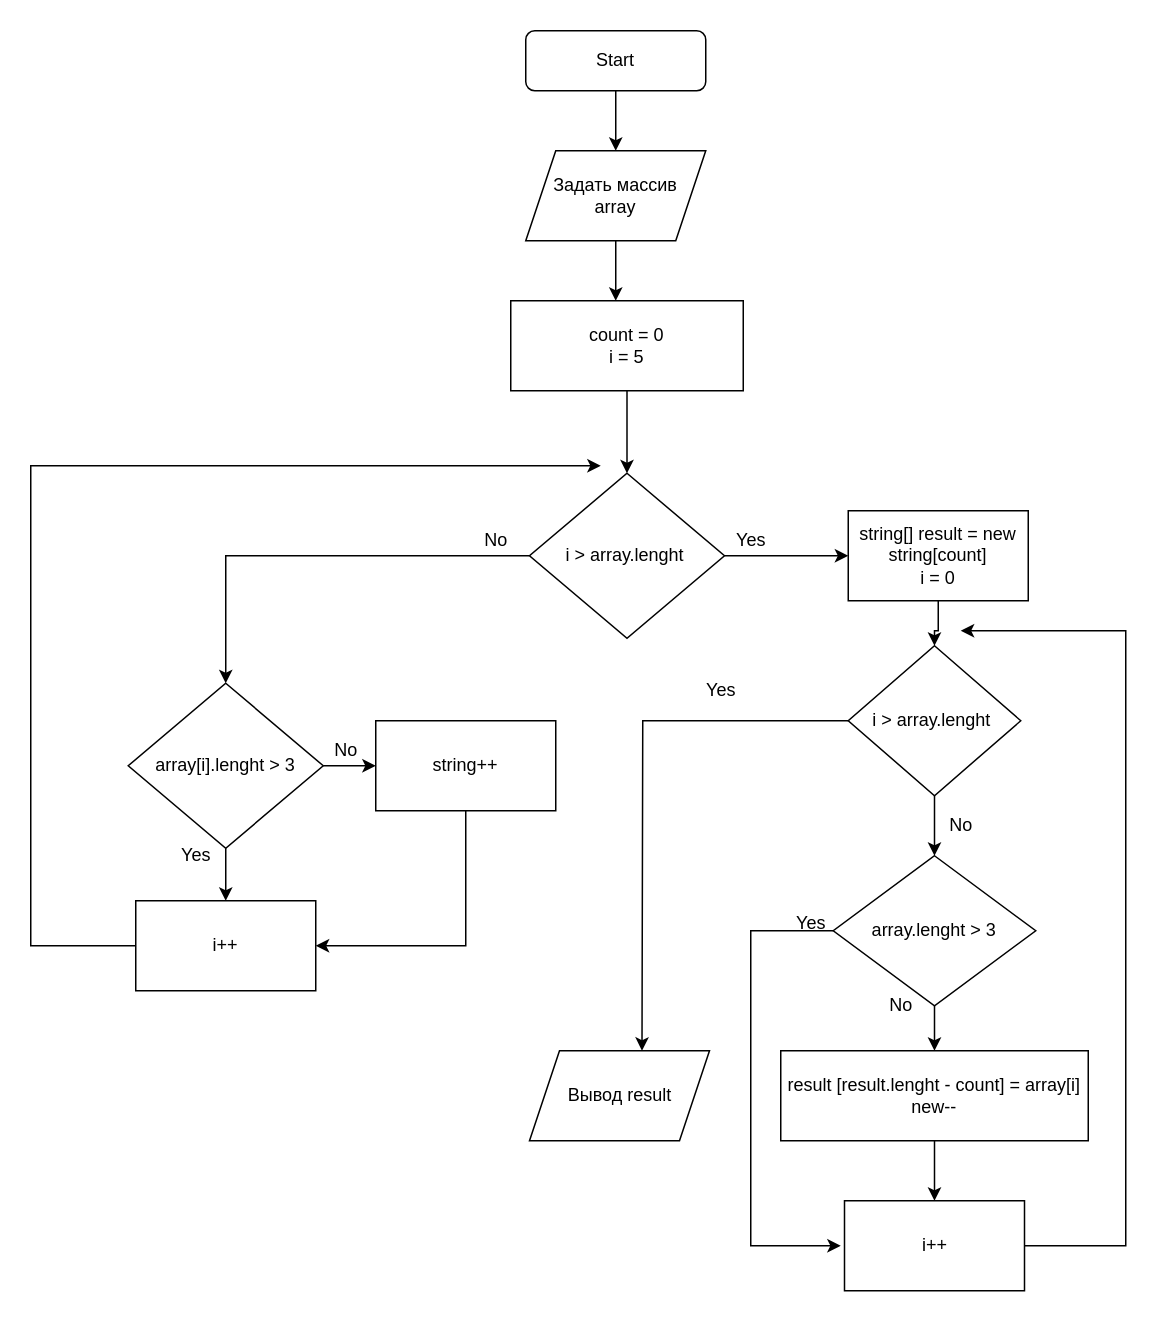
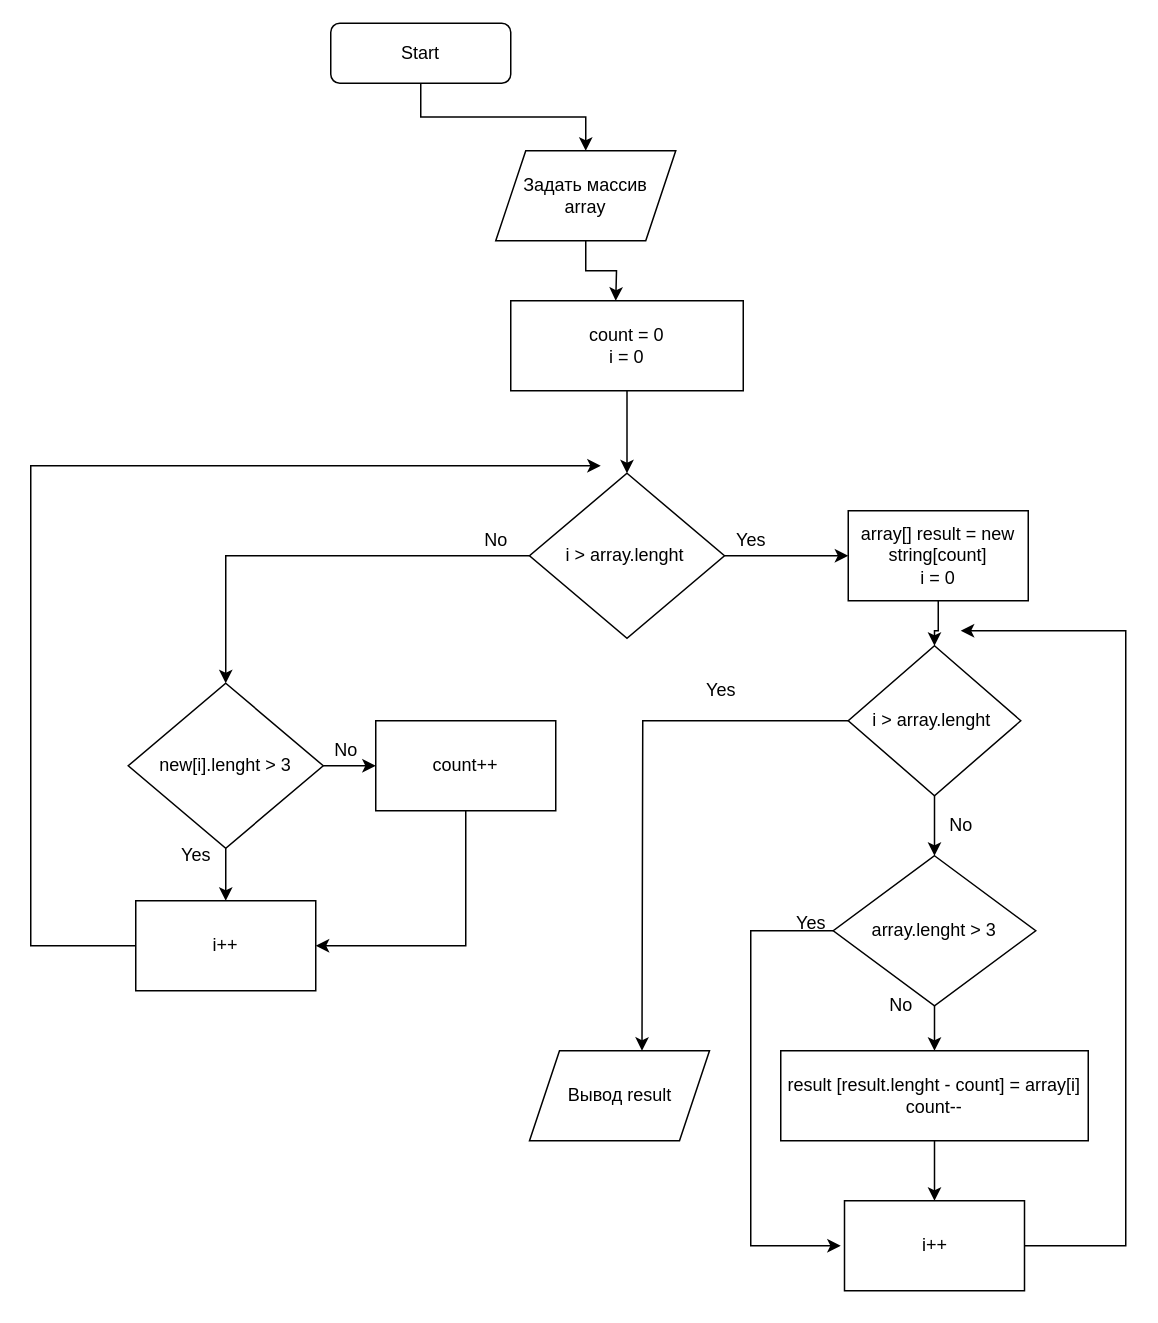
node "Start": moved (616, 61) -> (421, 53)
node "Задать массив array": moved (616, 196) -> (586, 196)
node "count = 0 i = 5": label "count = 0 i = 5" -> "count = 0 i = 0"
node "string[] result = new string[count] i = 0": label "string[] result = new string[count] i = 0" -> "array[] result = new string[count] i = 0"
node "array[i].lenght > 3": label "array[i].lenght > 3" -> "new[i].lenght > 3"
node "string++": label "string++" -> "count++"
node "result [result.lenght - count] = array[i] new--": label "result [result.lenght - count] = array[i] new--" -> "result [result.lenght - count] = array[i] count--"
